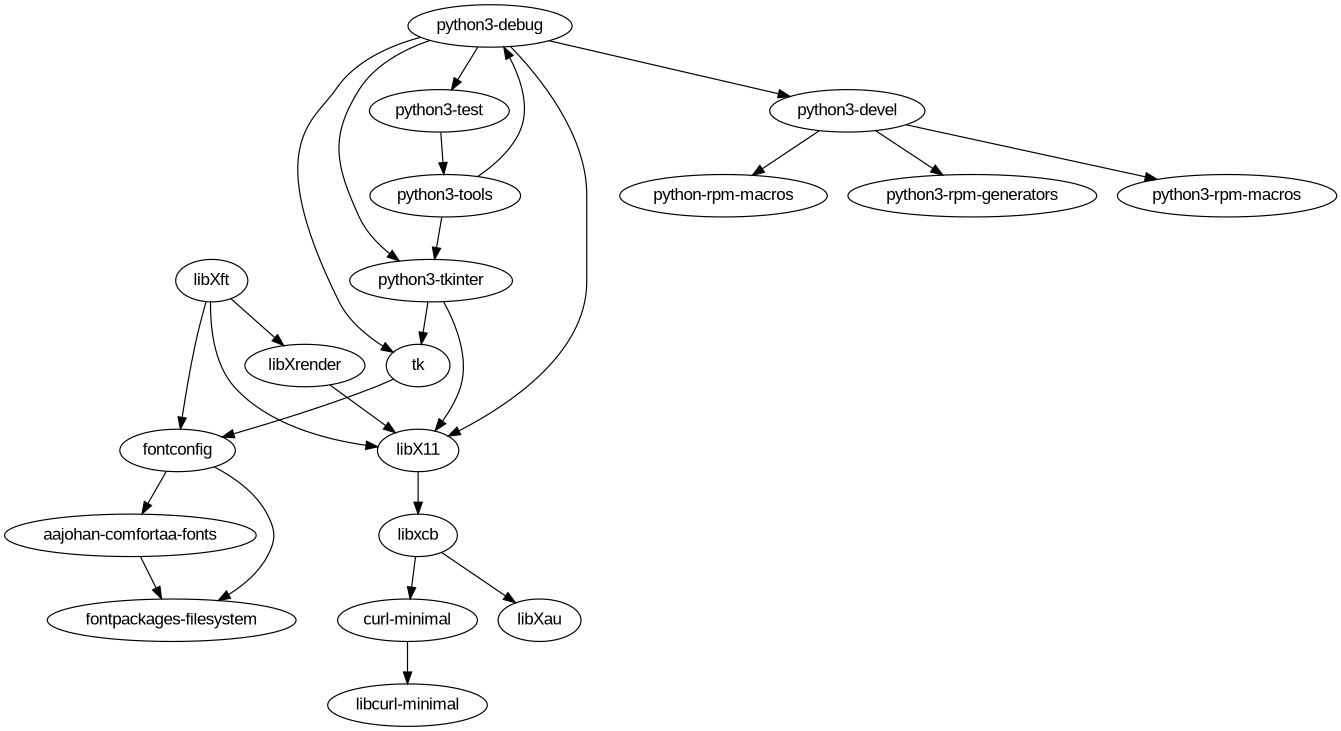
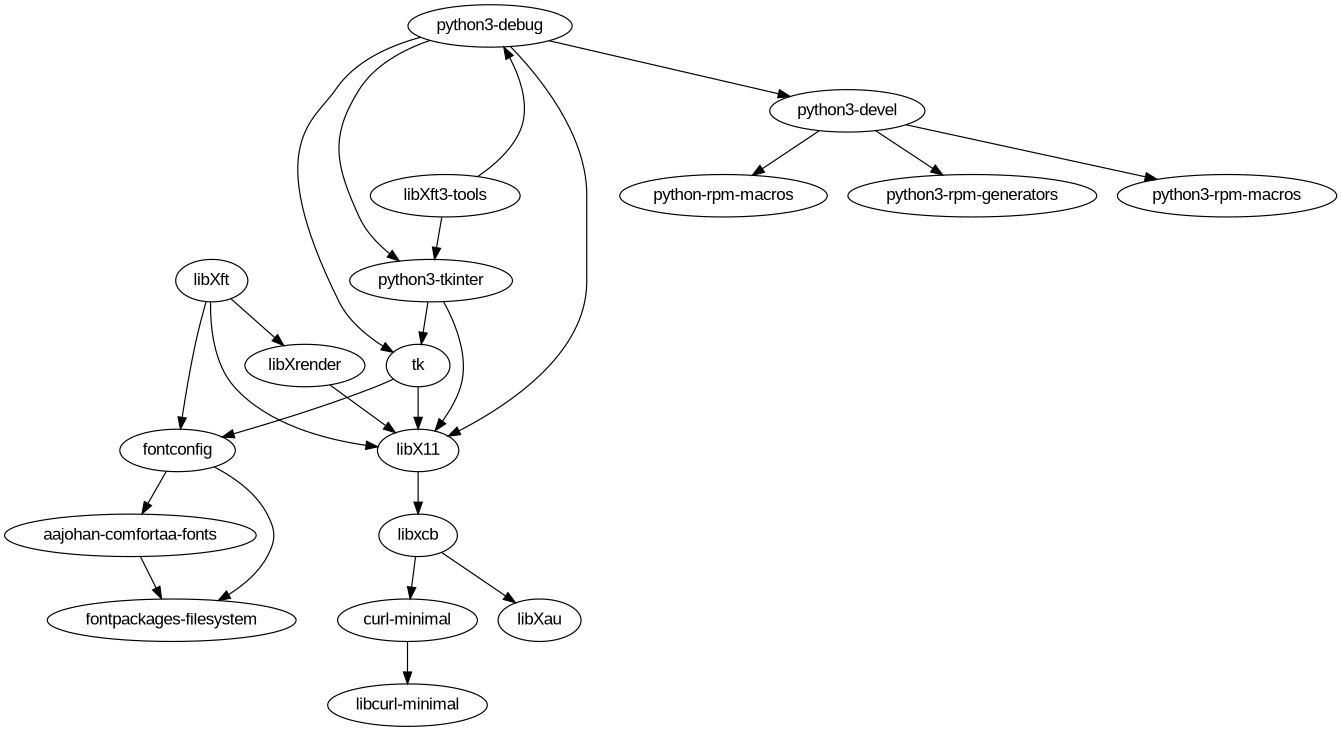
node "python3-test": removed
node "python3-tools": label "python3-tools" -> "libXft3-tools"
edge "tk" -> "libX11": added
